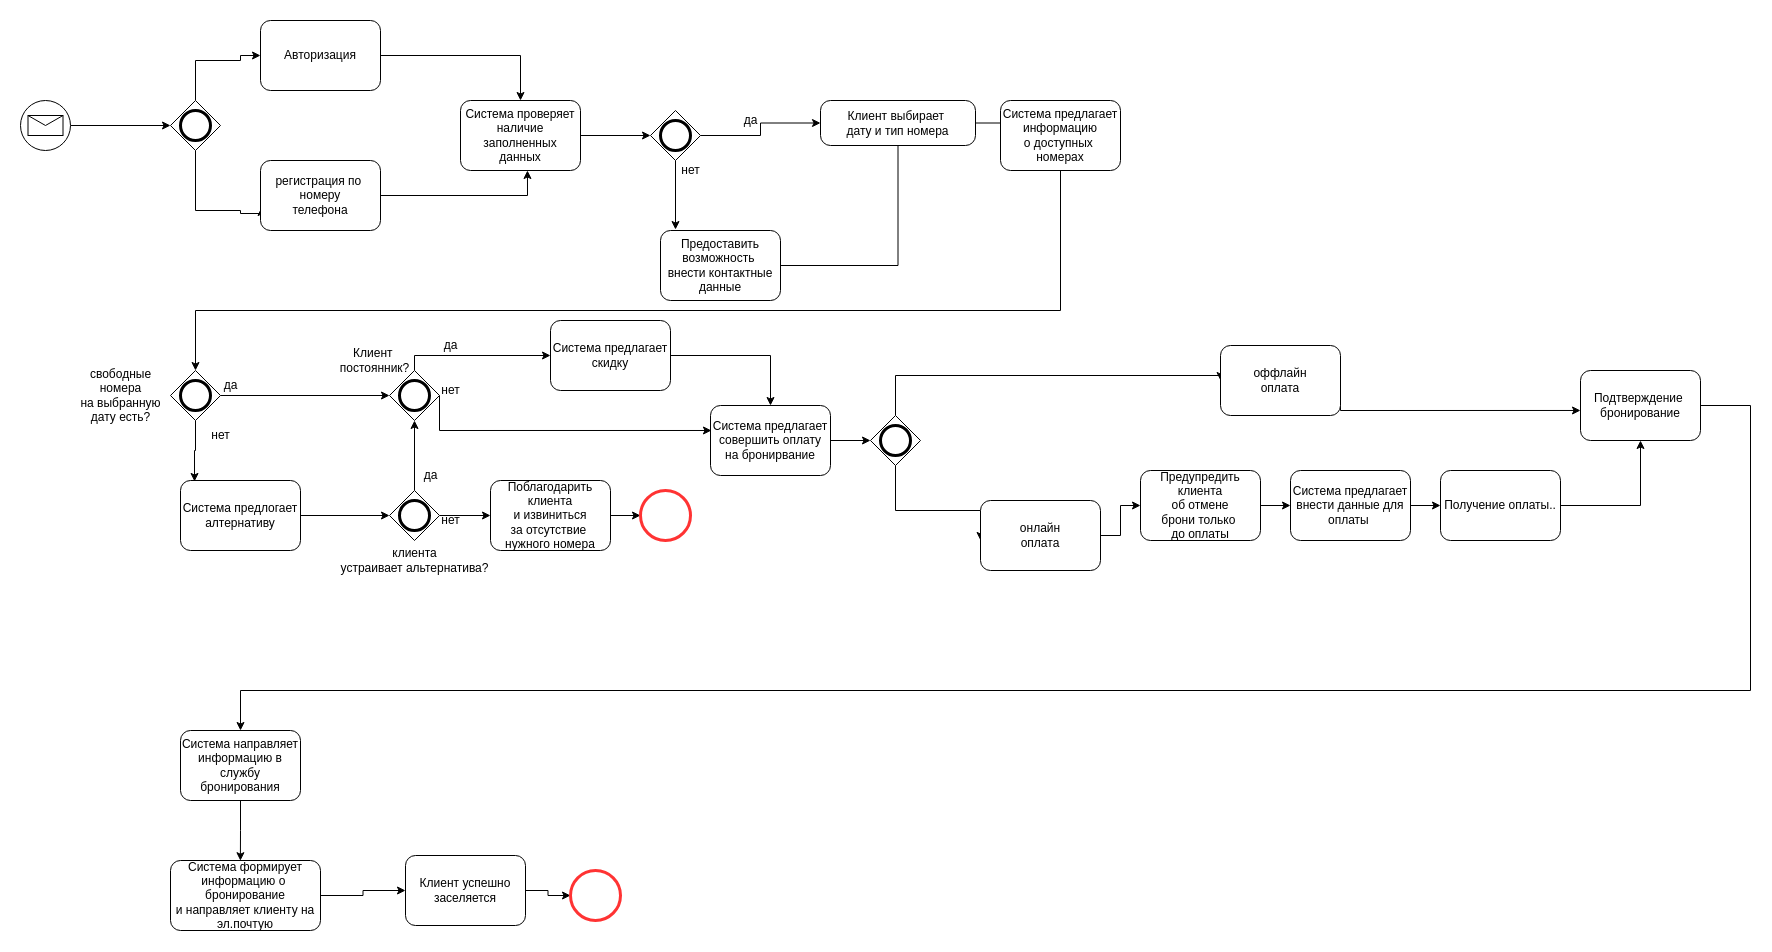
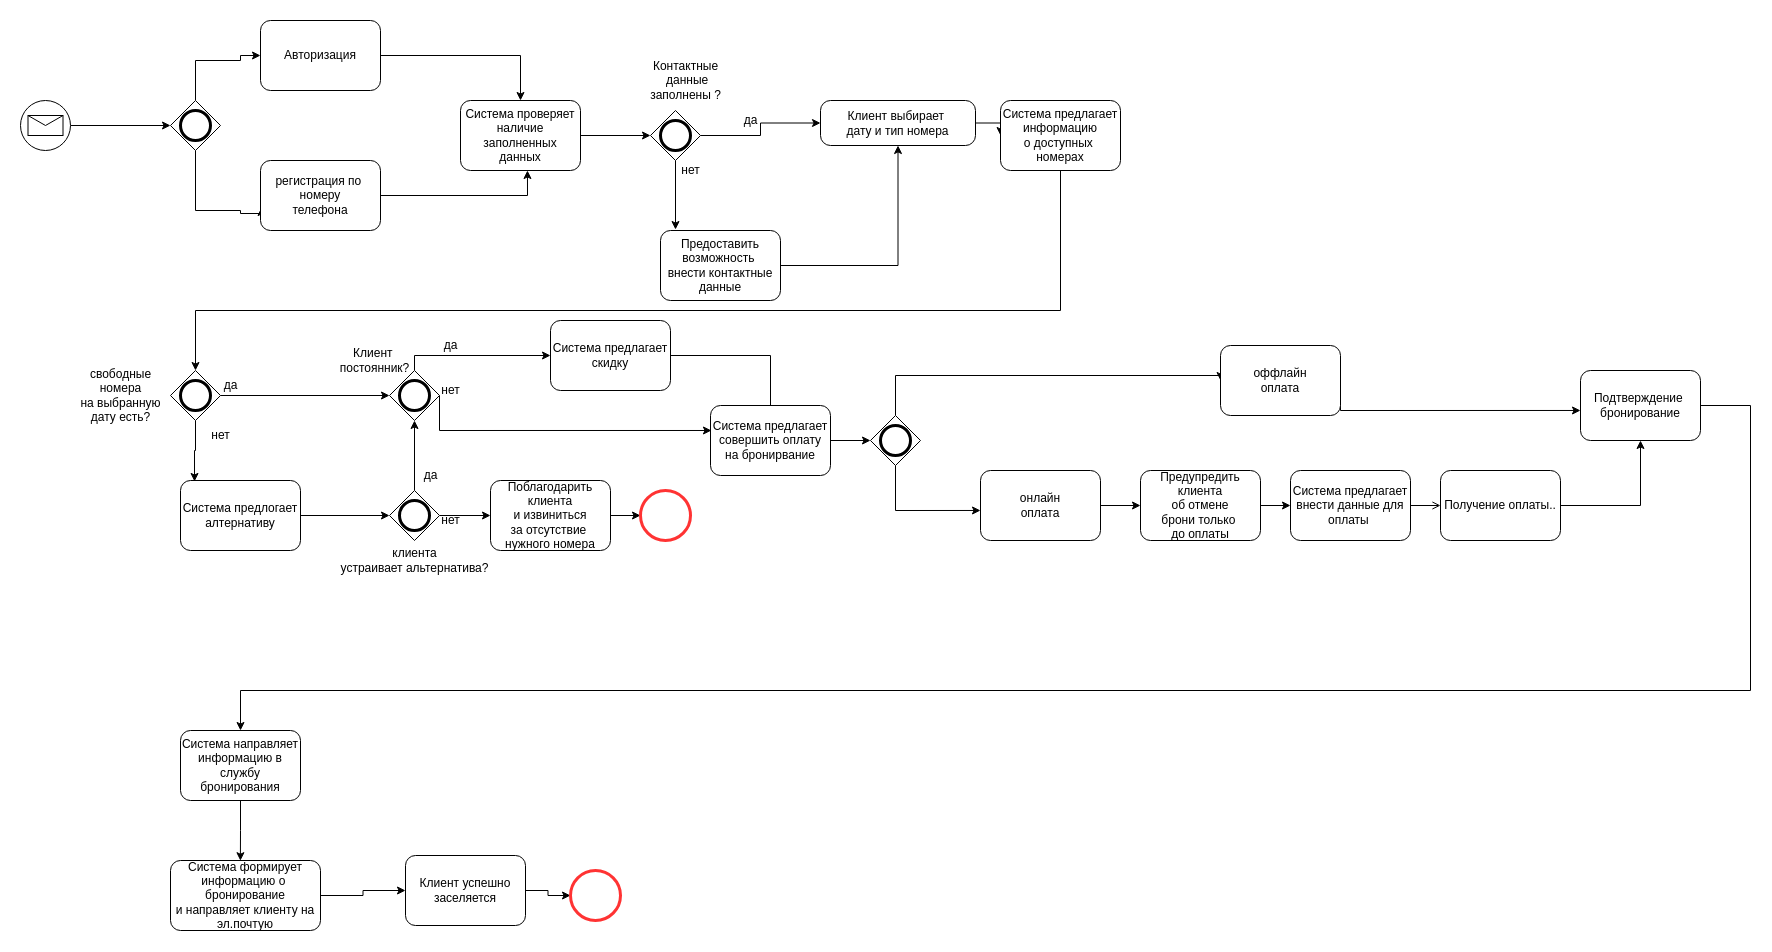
node "Контактные данные заполнены ?": added
edge "Клиент выбирает дату и тип номера" -- "Система предлагает информацию о доступных номерах": arrowhead none -> classic
edge "Клиент выбирает дату и тип номера" -- "Предоставить возможность внести контактные данные": arrowhead none -> classic
edge "Система предлагает скидку" -> "Система предлагает совершить оплату на бронирвание": arrowhead classic -> none
edge "Система предлагает внести данные для оплаты" -> "Получение оплаты..": arrowhead classic -> open
node "онлайн оплата": moved (1041, 536) -> (1041, 506)
